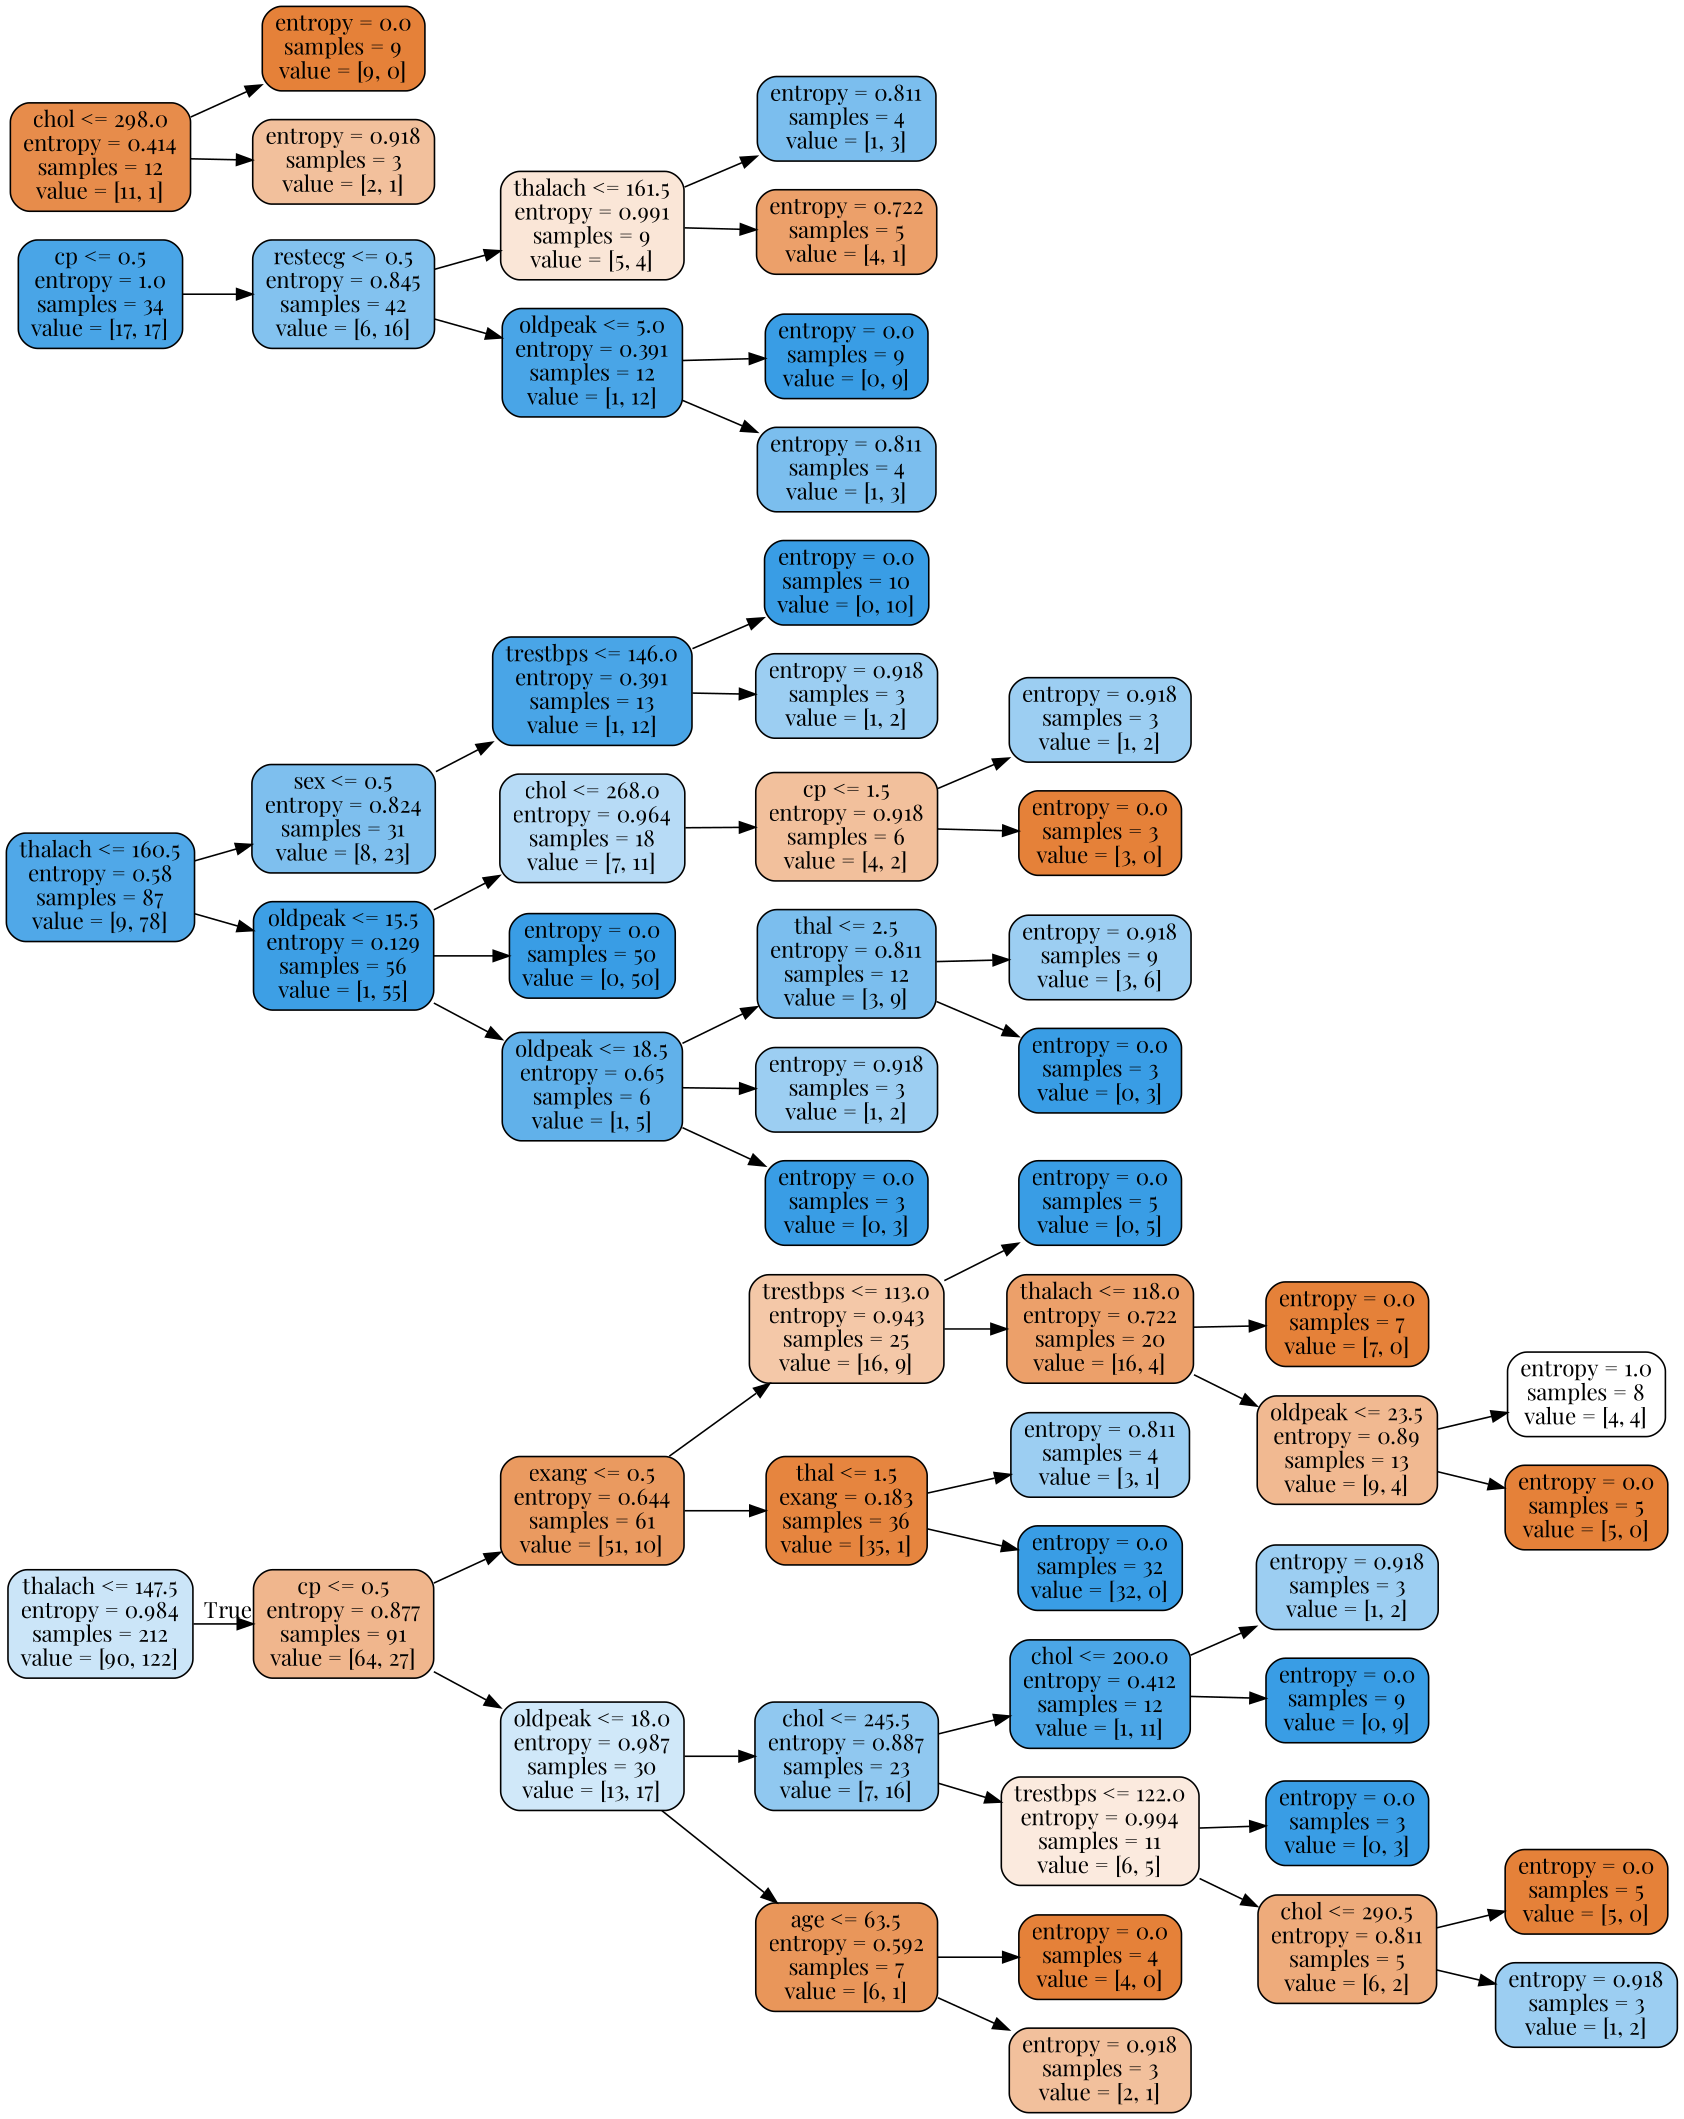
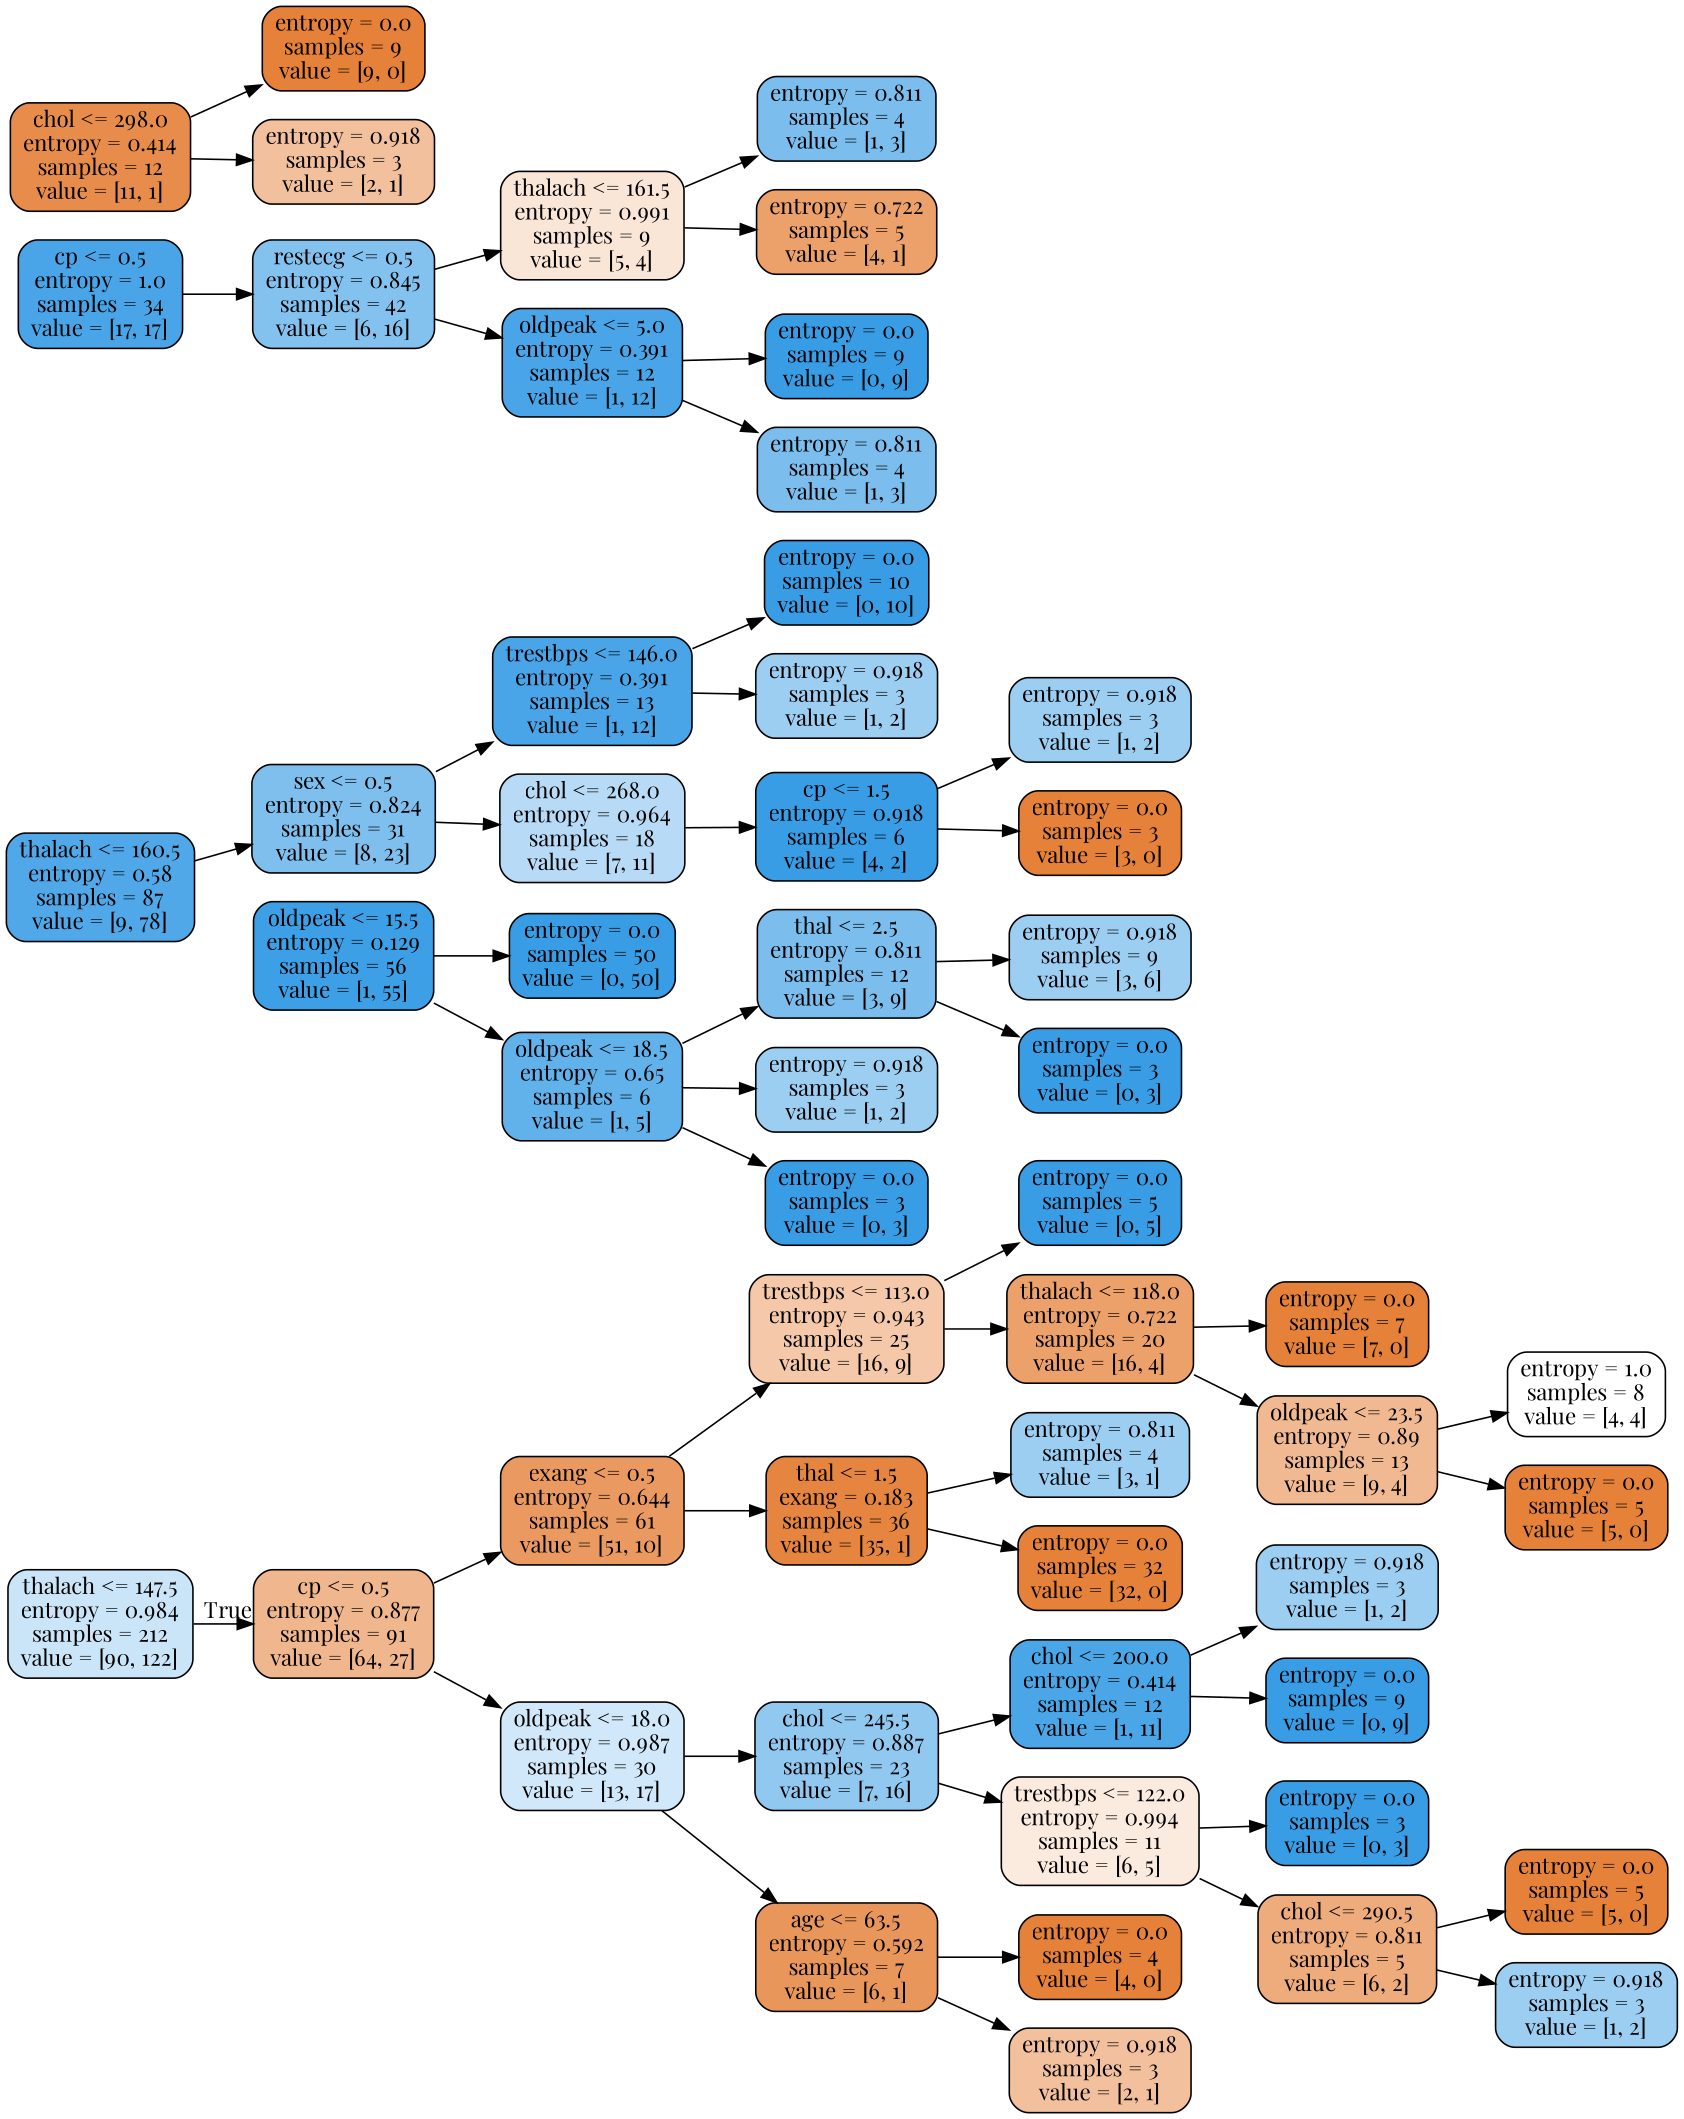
node "cp <= 1.5 entropy = 0.918 samples = 6 value = [4, 2]": fillcolor #f2c09c -> #399de5
edge "oldpeak <= 15.5 entropy = 0.129 samples = 56 value = [1, 55]" -> "chol <= 268.0 entropy = 0.964 samples = 18 value = [7, 11]": now "sex <= 0.5 entropy = 0.824 samples = 31 value = [8, 23]" -> "chol <= 268.0 entropy = 0.964 samples = 18 value = [7, 11]"
edge "thalach <= 160.5 entropy = 0.58 samples = 87 value = [9, 78]" -> "oldpeak <= 15.5 entropy = 0.129 samples = 56 value = [1, 55]": removed
node "entropy = 0.0 samples = 32 value = [32, 0]": fillcolor #399de5 -> #e58139
node "chol <= 200.0 entropy = 0.412 samples = 12 value = [1, 11]": label "chol <= 200.0 entropy = 0.412 samples = 12 value = [1, 11]" -> "chol <= 200.0 entropy = 0.414 samples = 12 value = [1, 11]"
